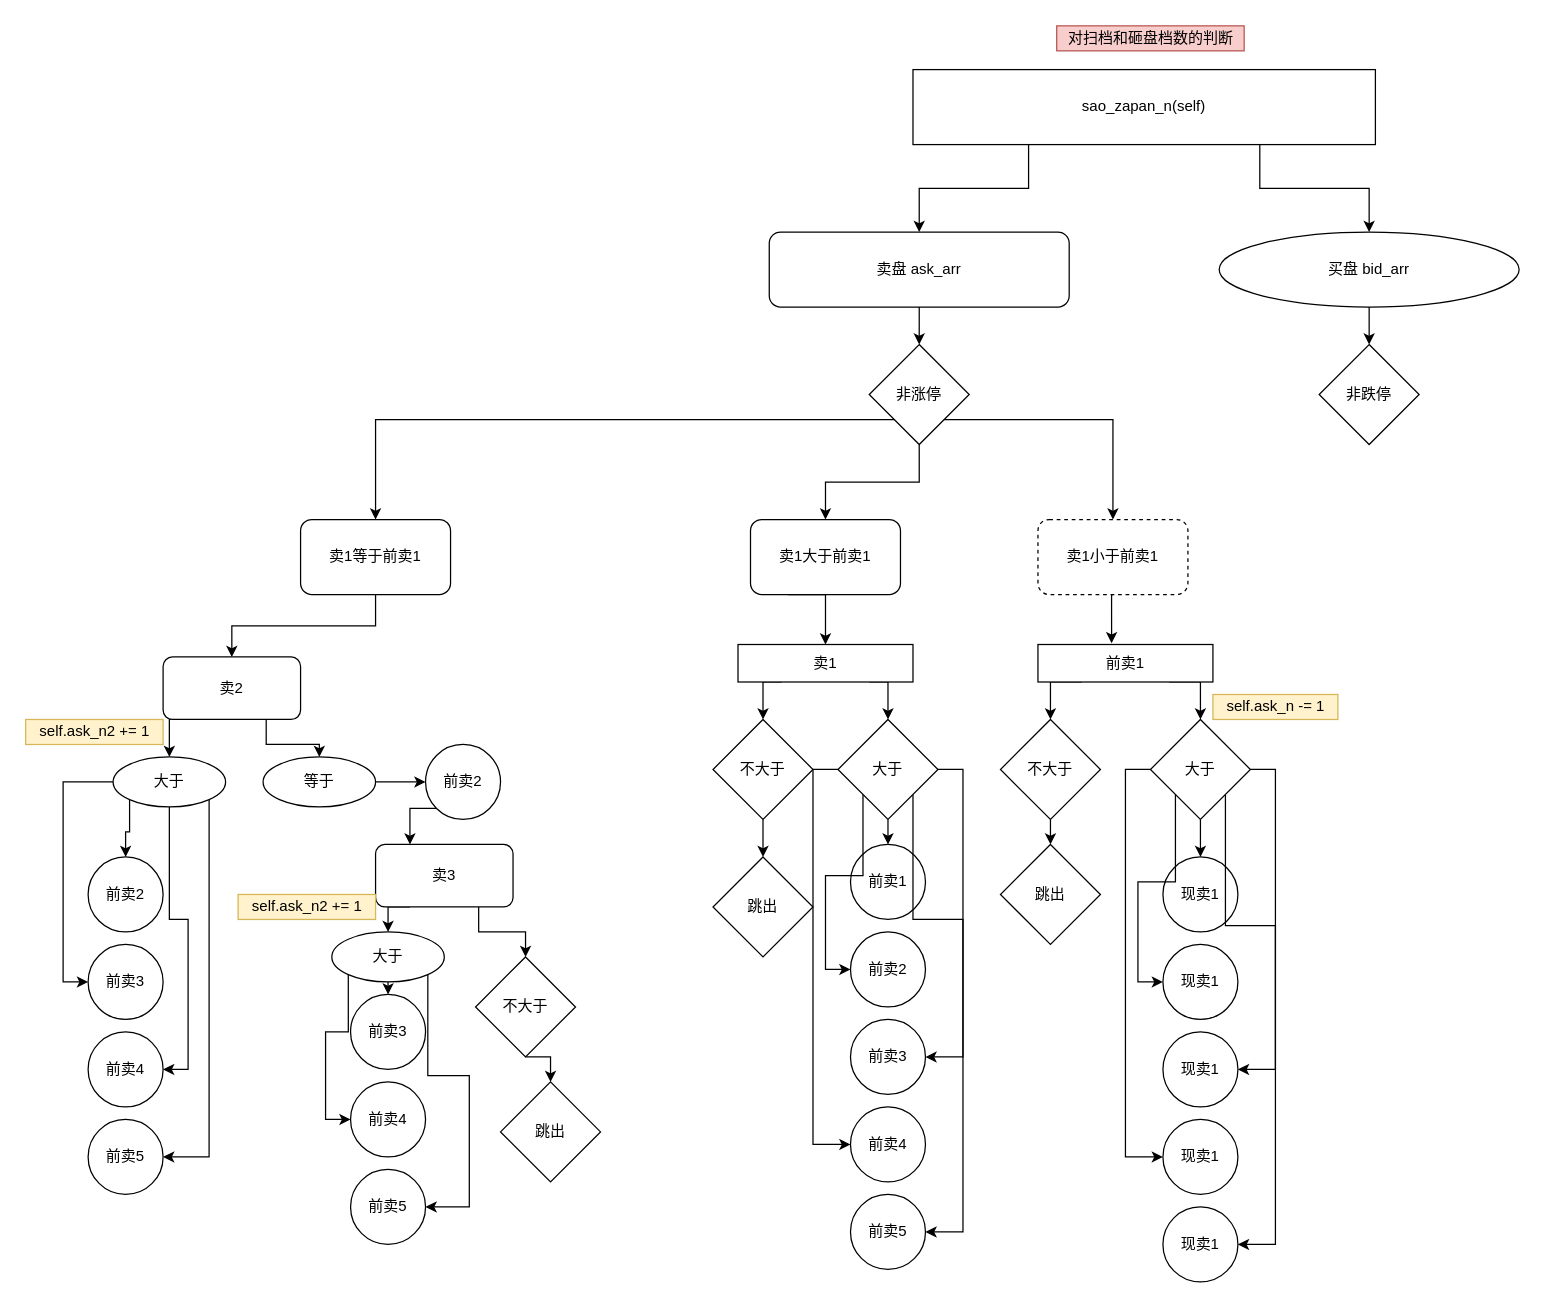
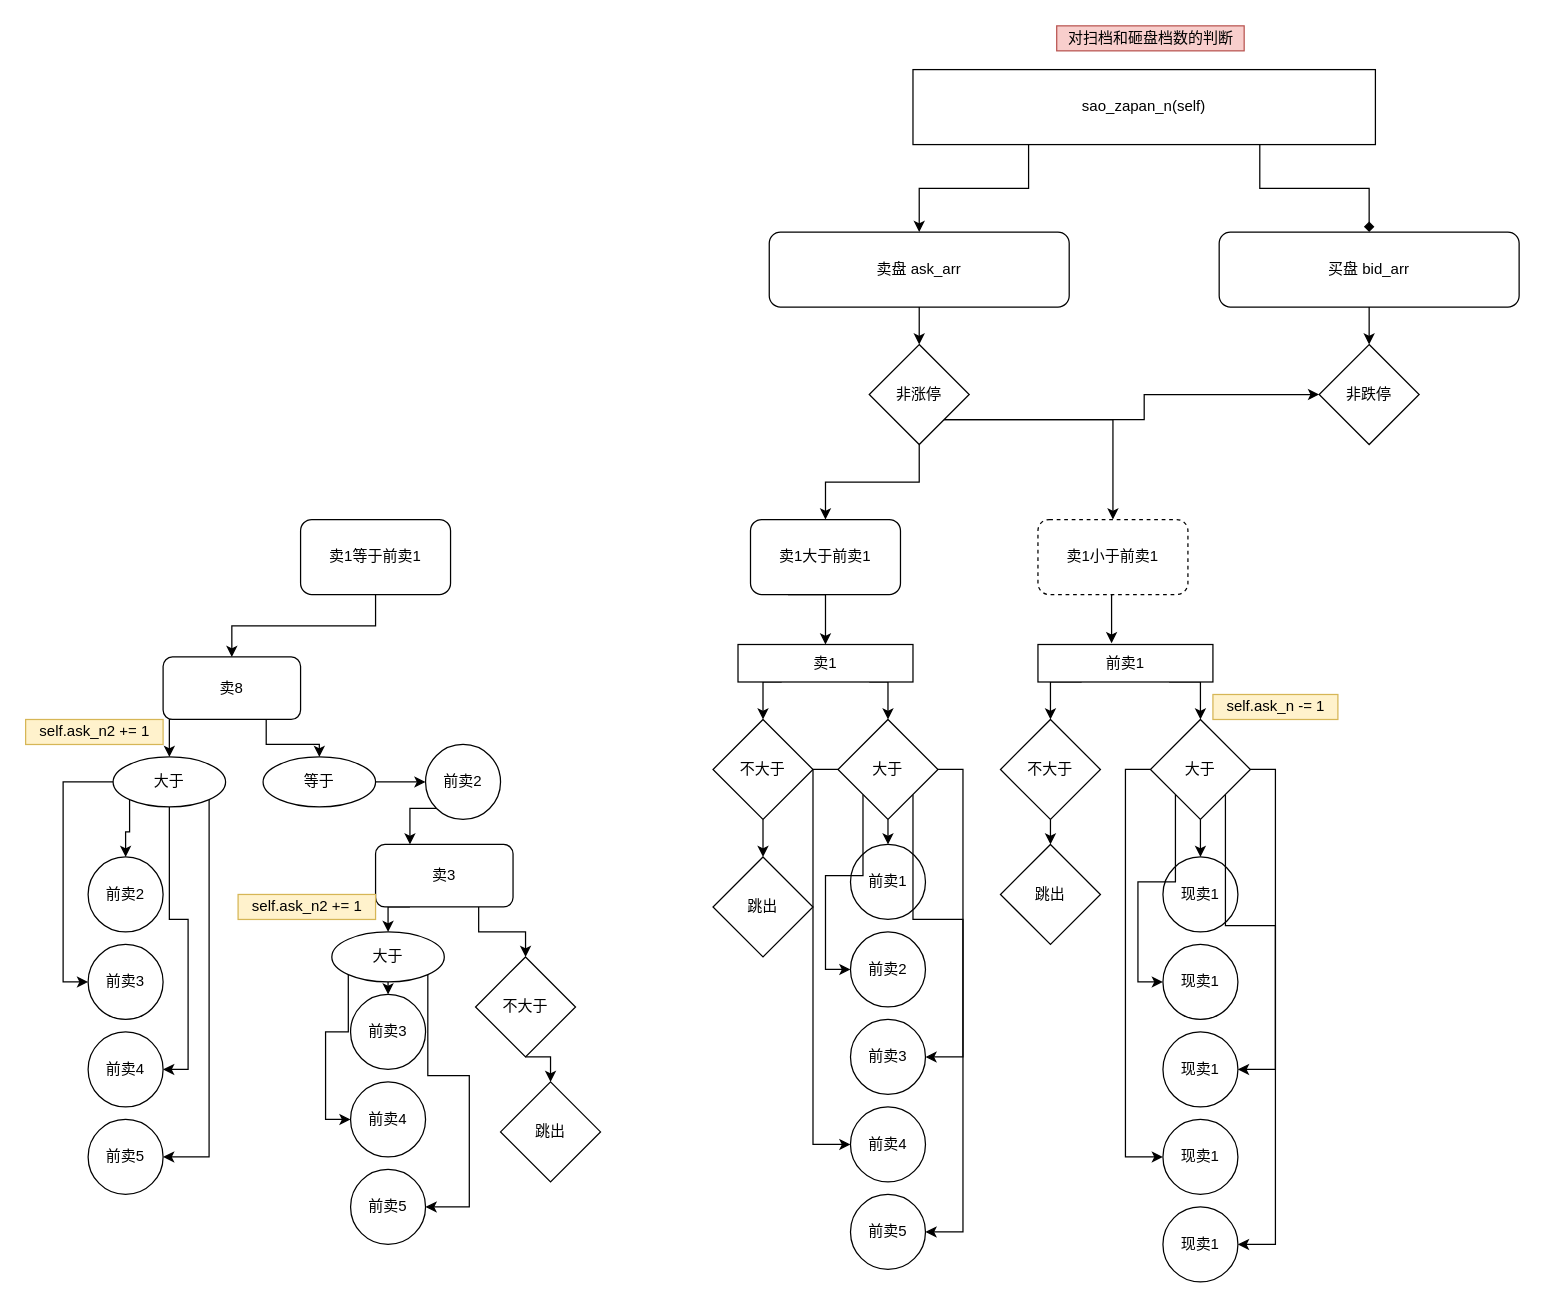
edge "sao_zapan_n(self)" -> "买盘 bid_arr": arrowhead classic -> diamond
node "买盘 bid_arr": shape ellipse -> rounded rectangle
edge "非涨停" -> "卖1等于前卖1": now "非涨停" -> "非跌停"
node "卖2": label "卖2" -> "卖8"
